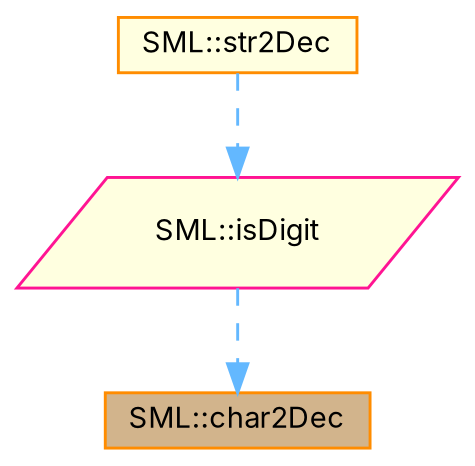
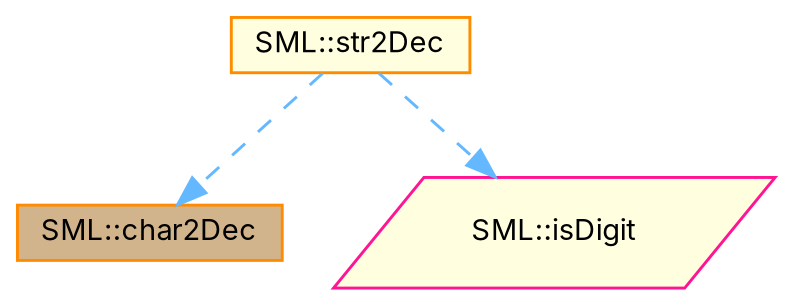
edge "SML::isDigit" -> "SML::char2Dec": now "SML::str2Dec" -> "SML::char2Dec"
